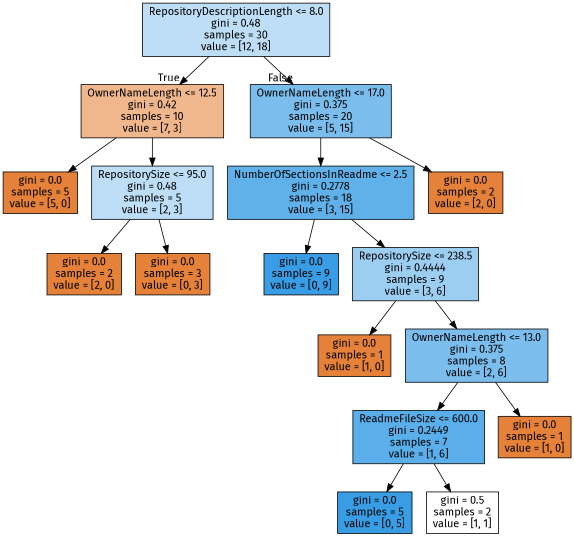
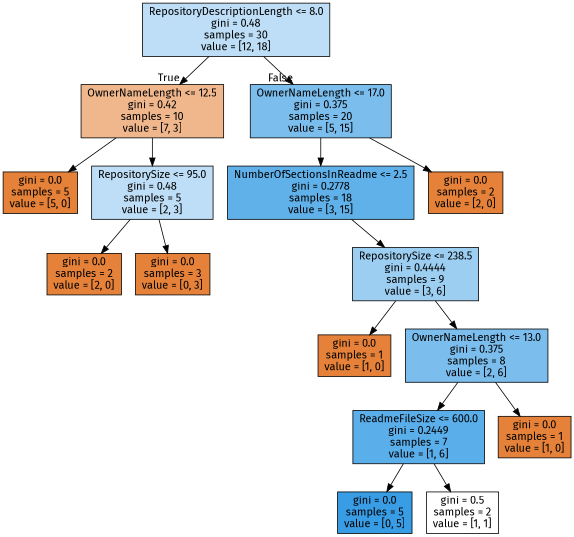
node "gini = 0.0 samples = 9 value = [0, 9]": removed
